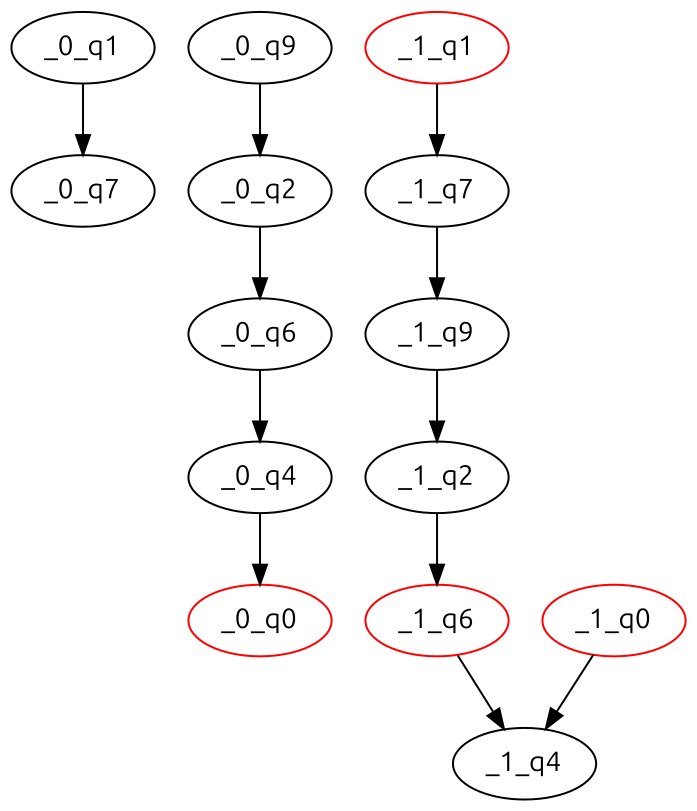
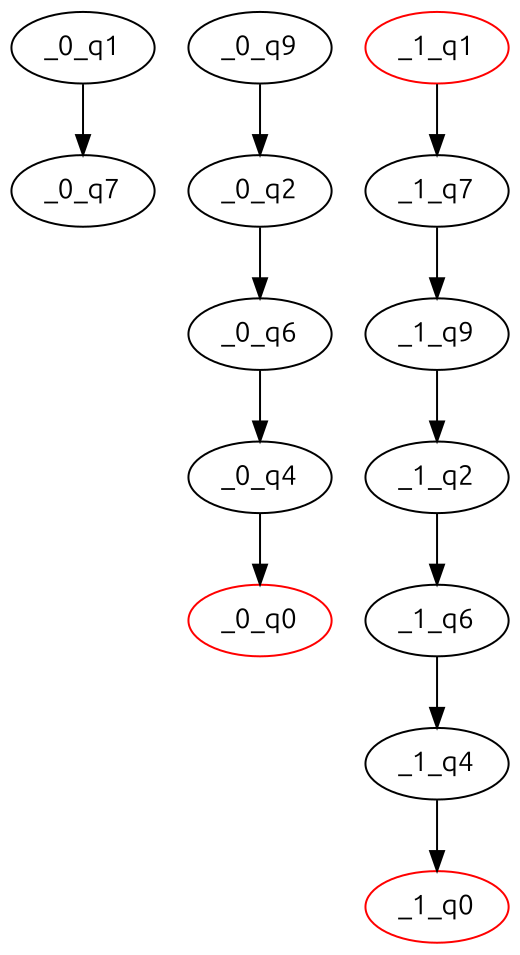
node "_1_q6": color red -> black
edge "_1_q0" -> "_1_q4": reversed
